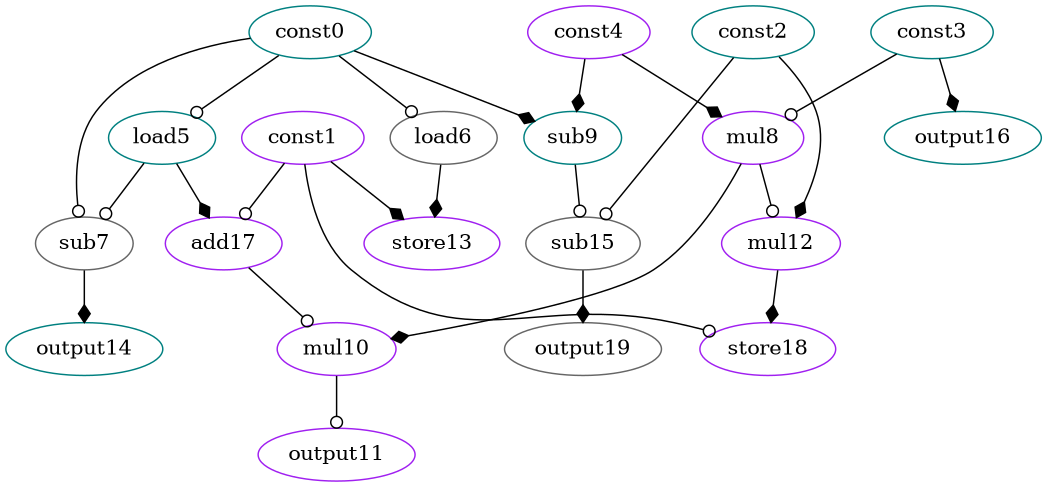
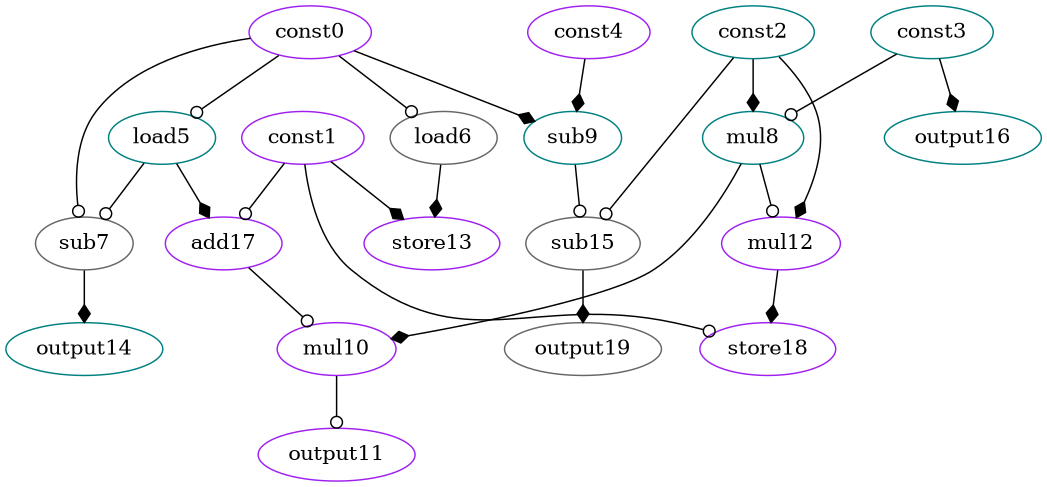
node "const0": color teal -> purple
edge "const4" -> "mul8": now "const2" -> "mul8"
node "mul8": color purple -> teal
